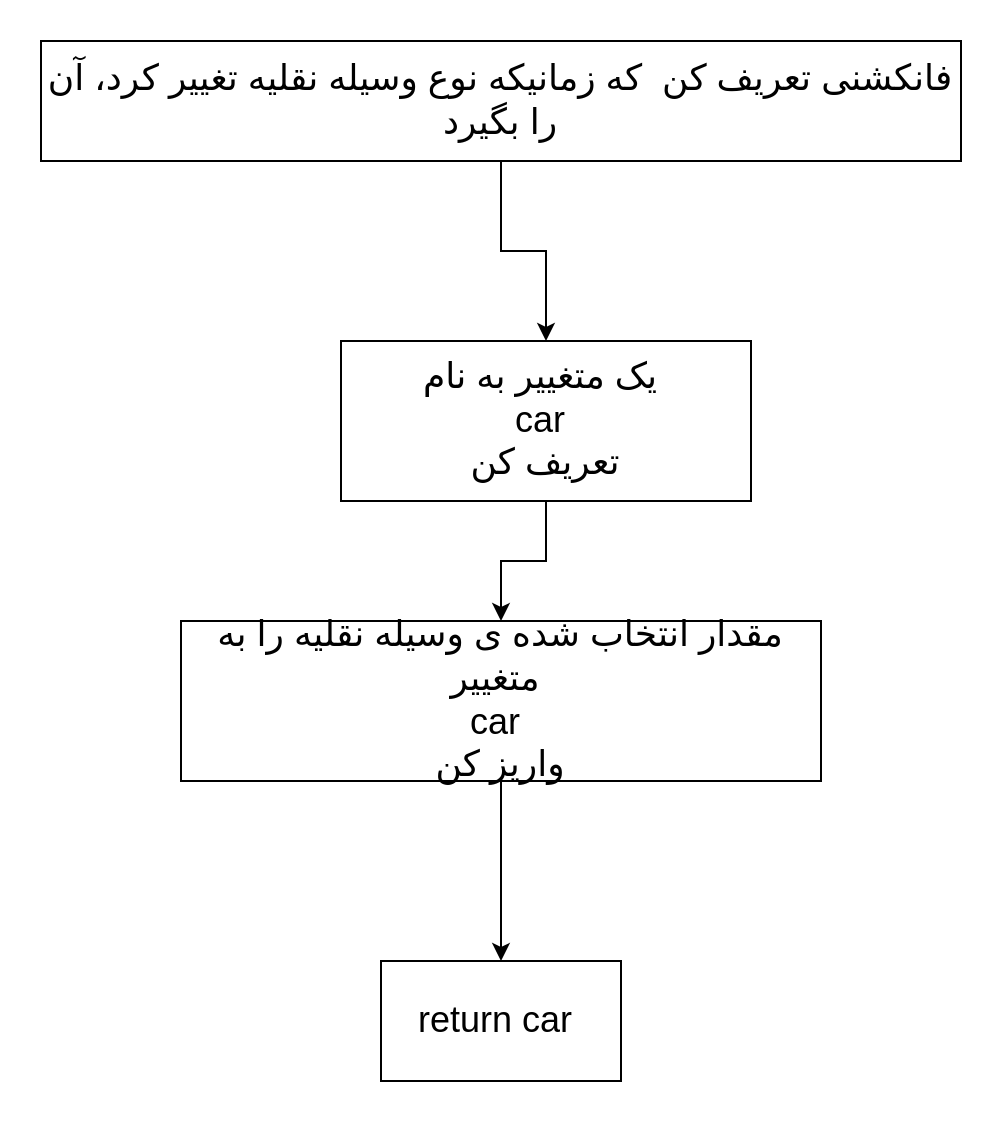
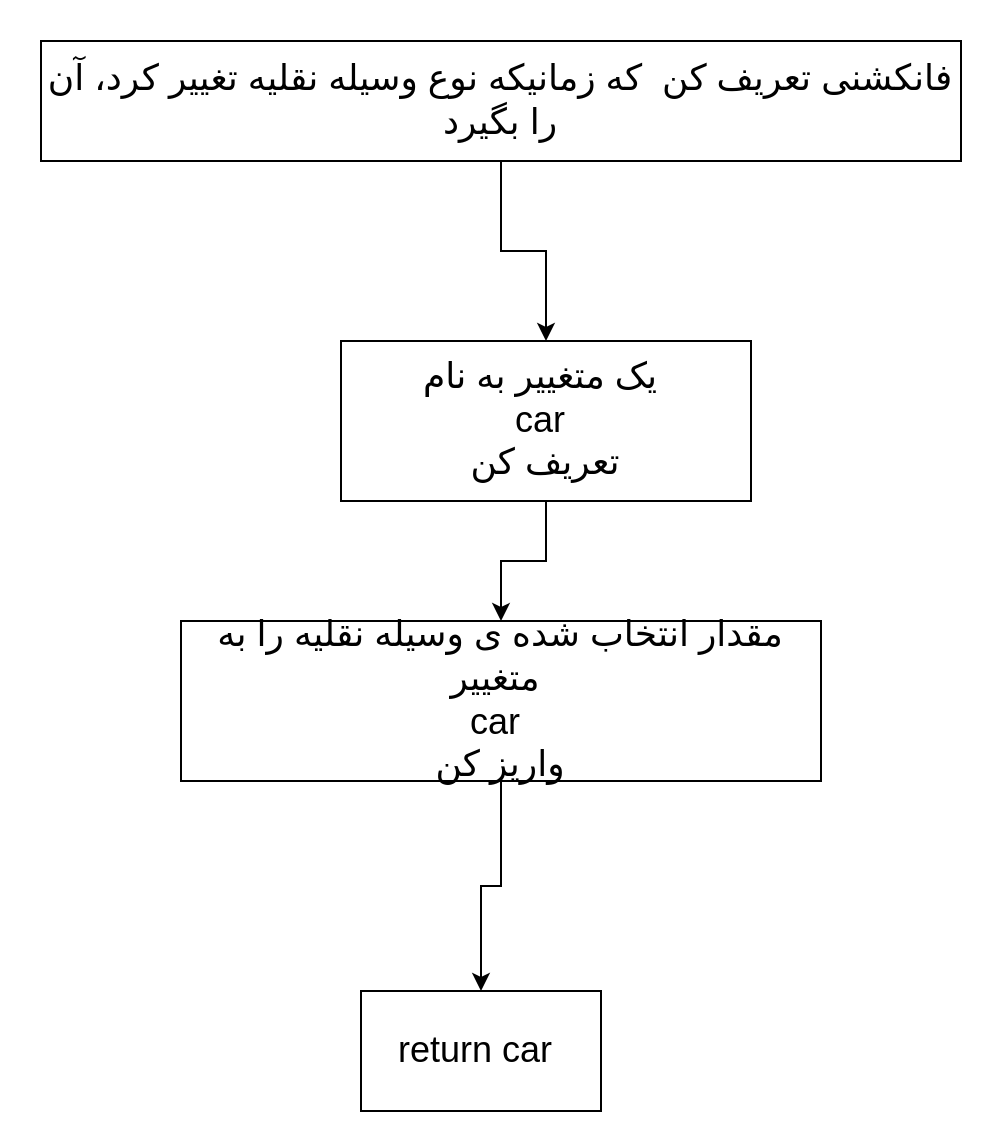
node "return car": moved (501, 1021) -> (481, 1051)
